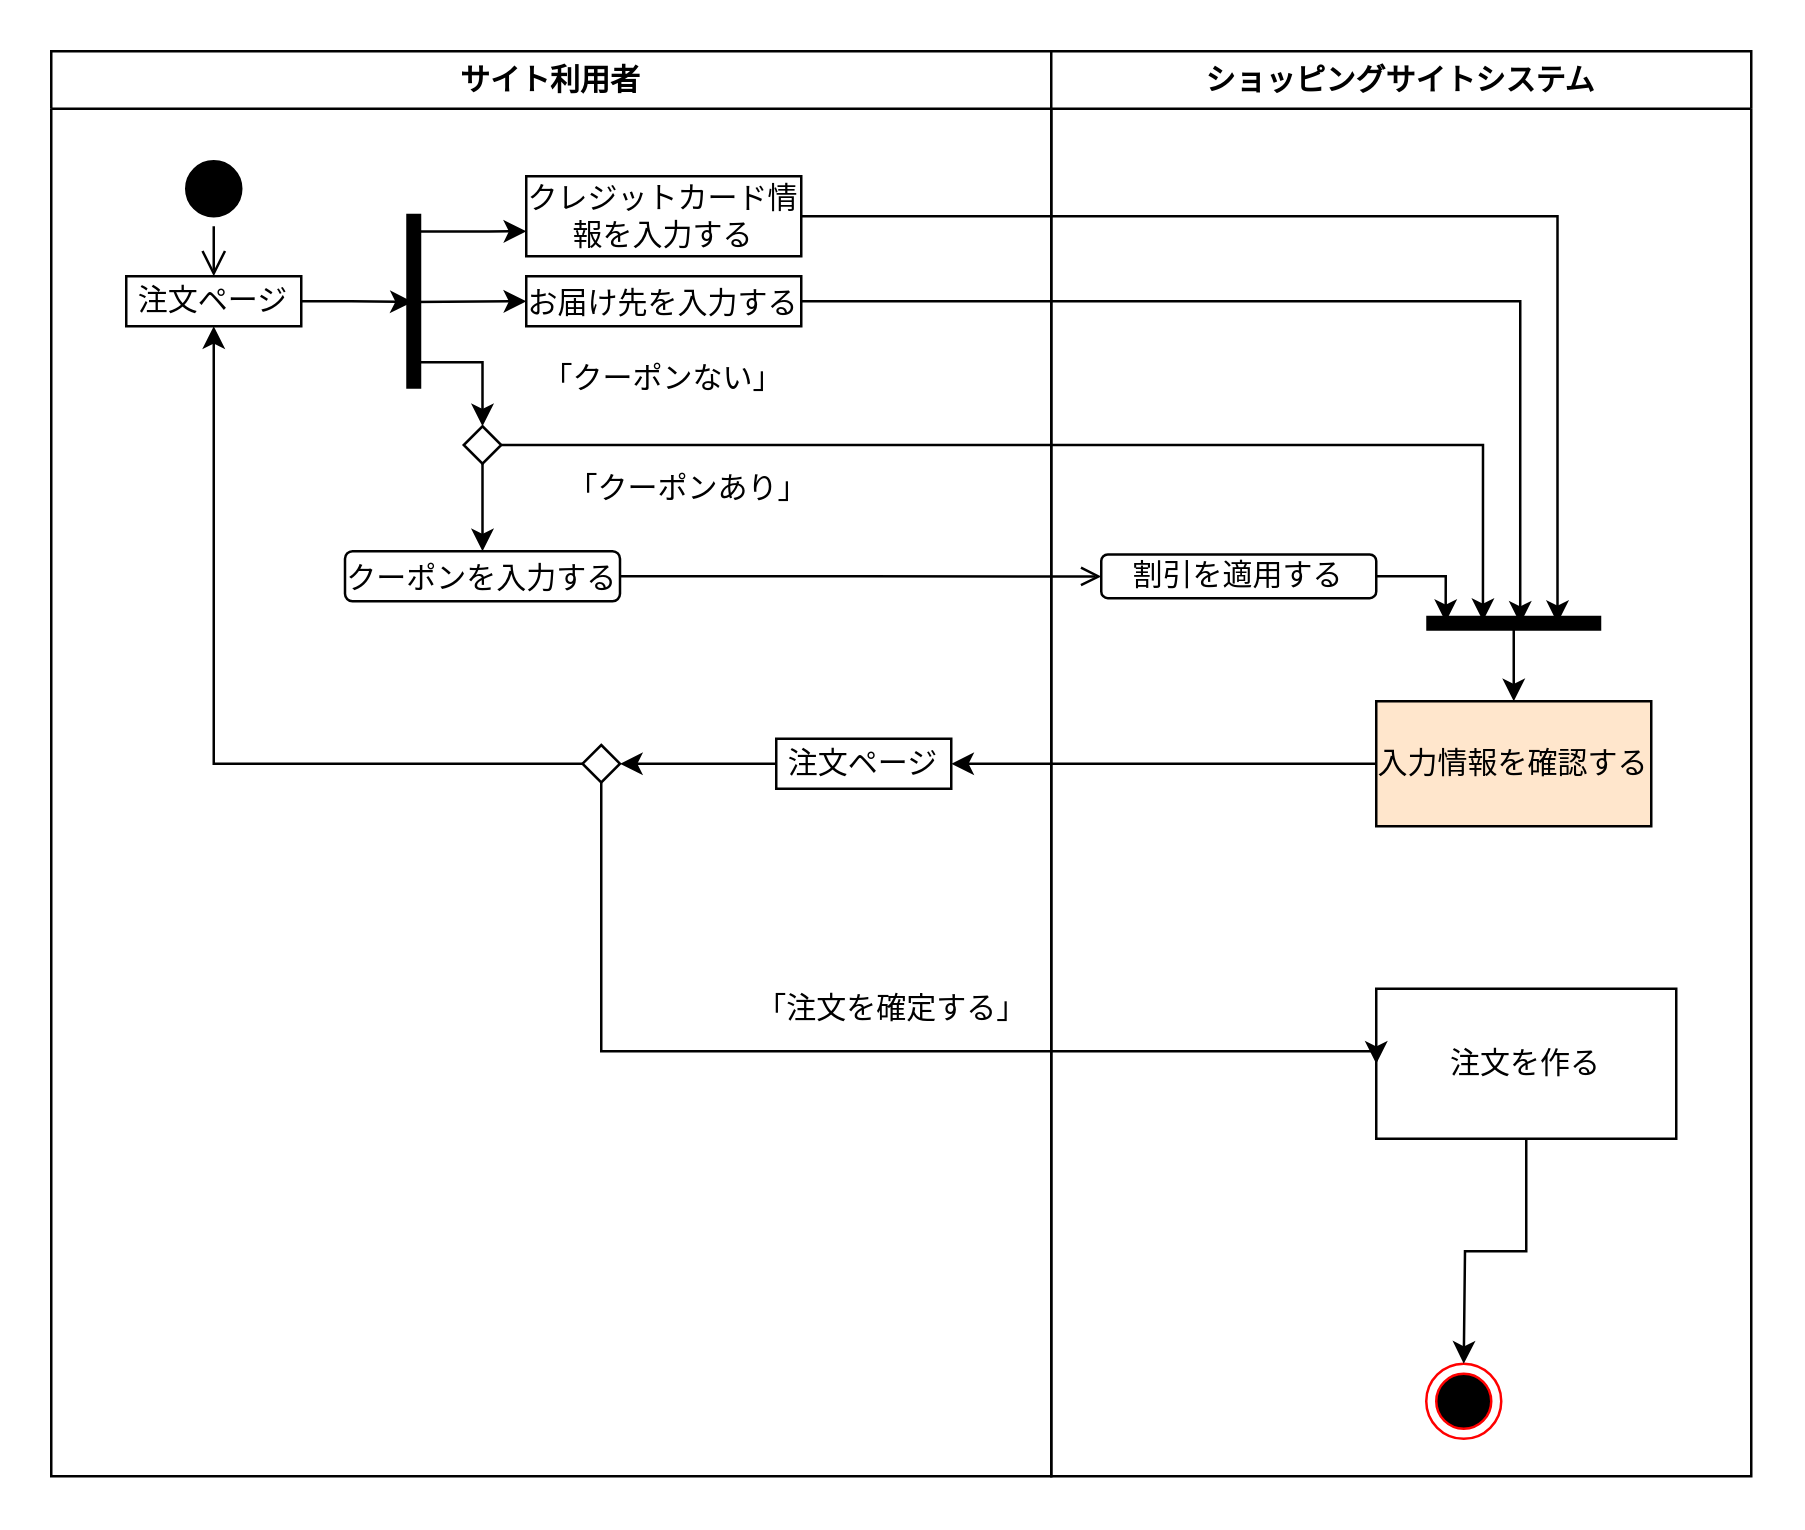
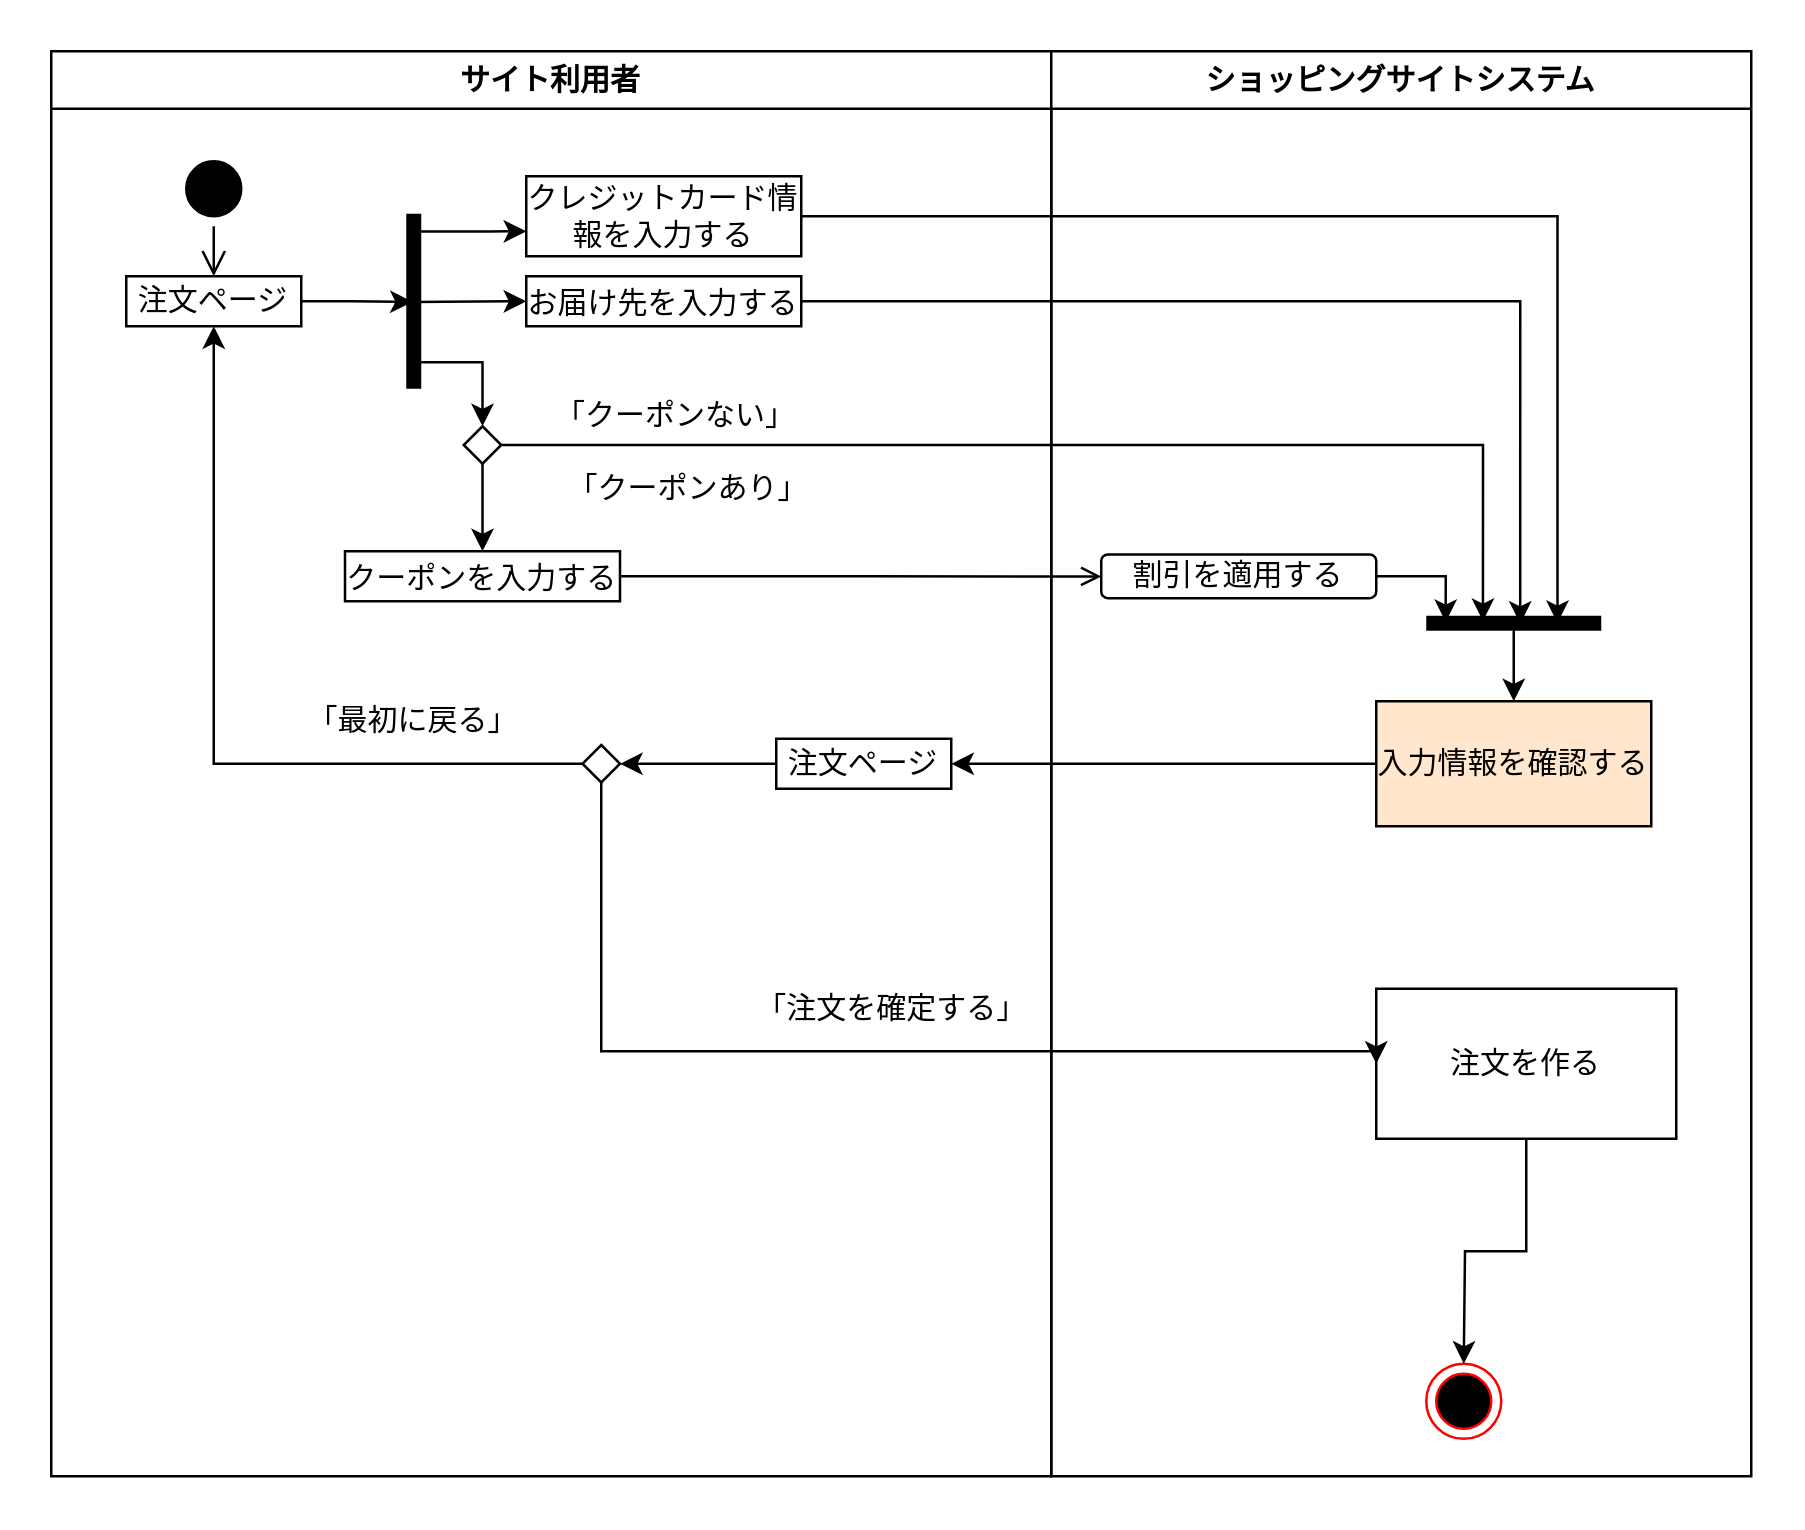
node "「クーポンない」": moved (664, 379) -> (676, 416)
node "クーポンを入力する": shape rounded rectangle -> rectangle
node "「最初に戻る」": added
